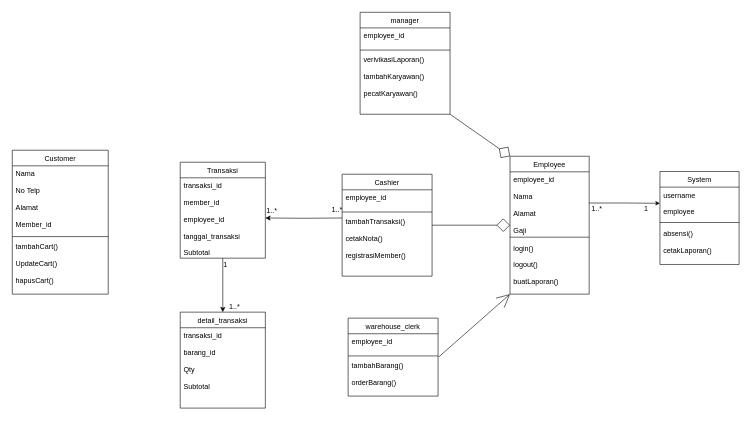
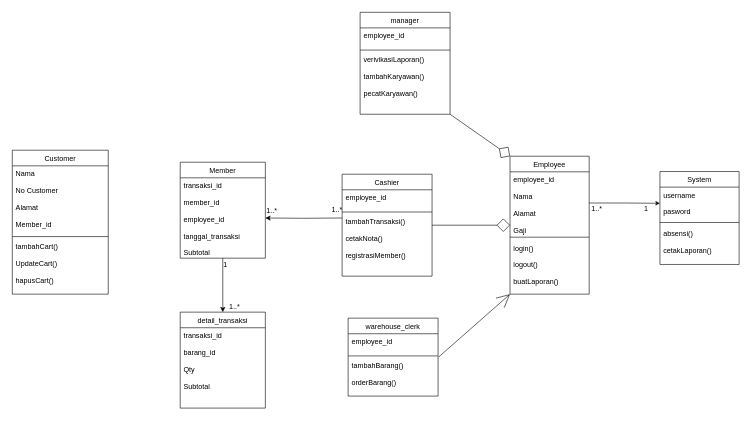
node "Transaksi": label "Transaksi" -> "Member"
node "Nama No Telp Alamat Member_id": label "Nama No Telp Alamat Member_id" -> "Nama No Customer Alamat Member_id"
node "username employee": label "username employee" -> "username pasword"
